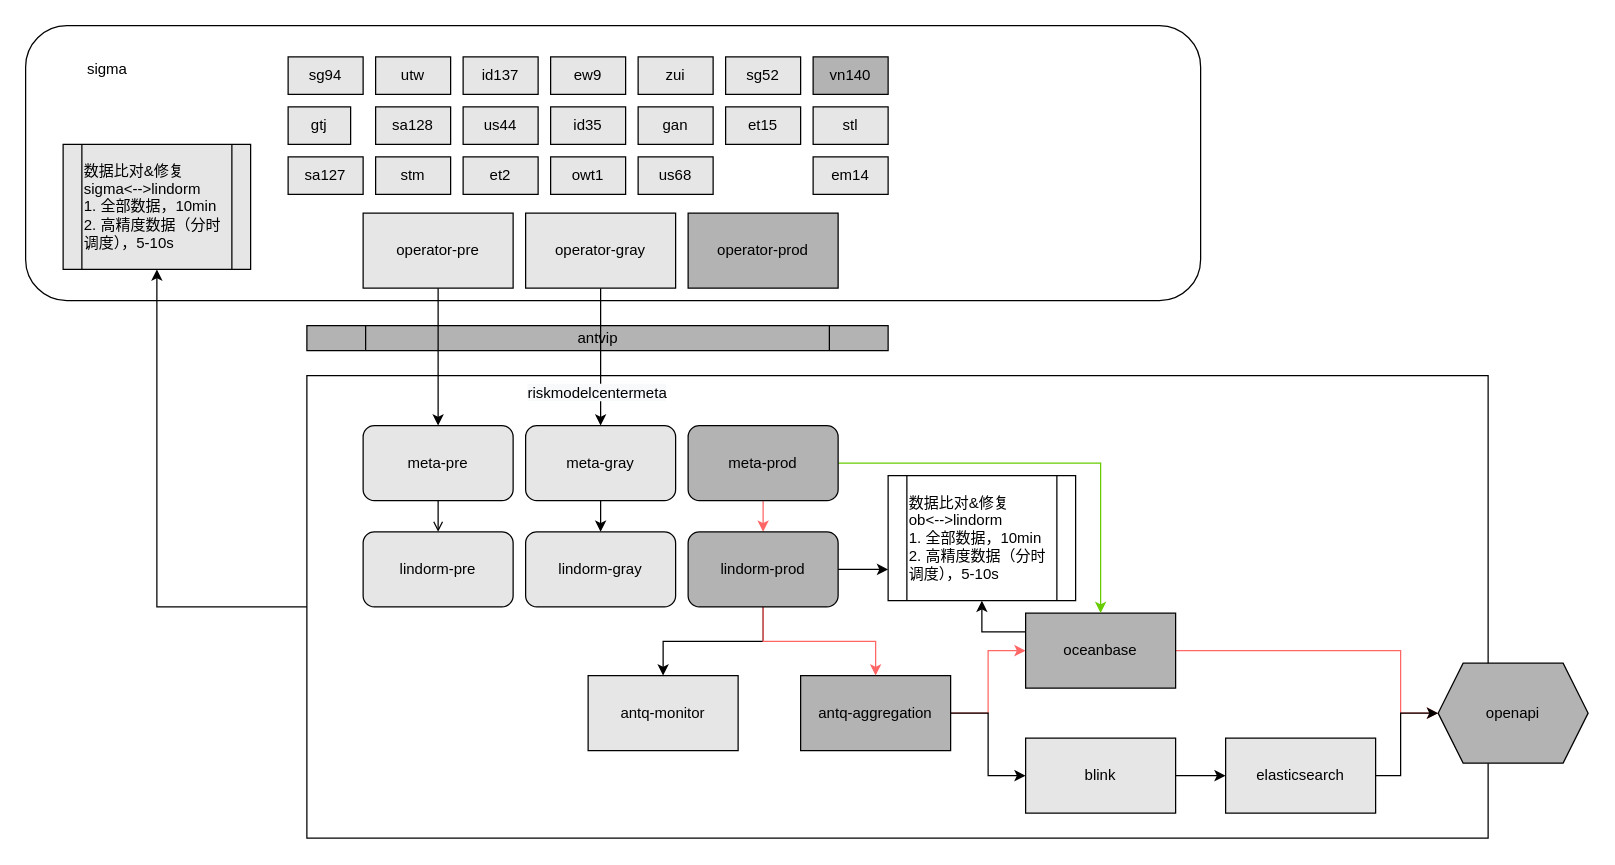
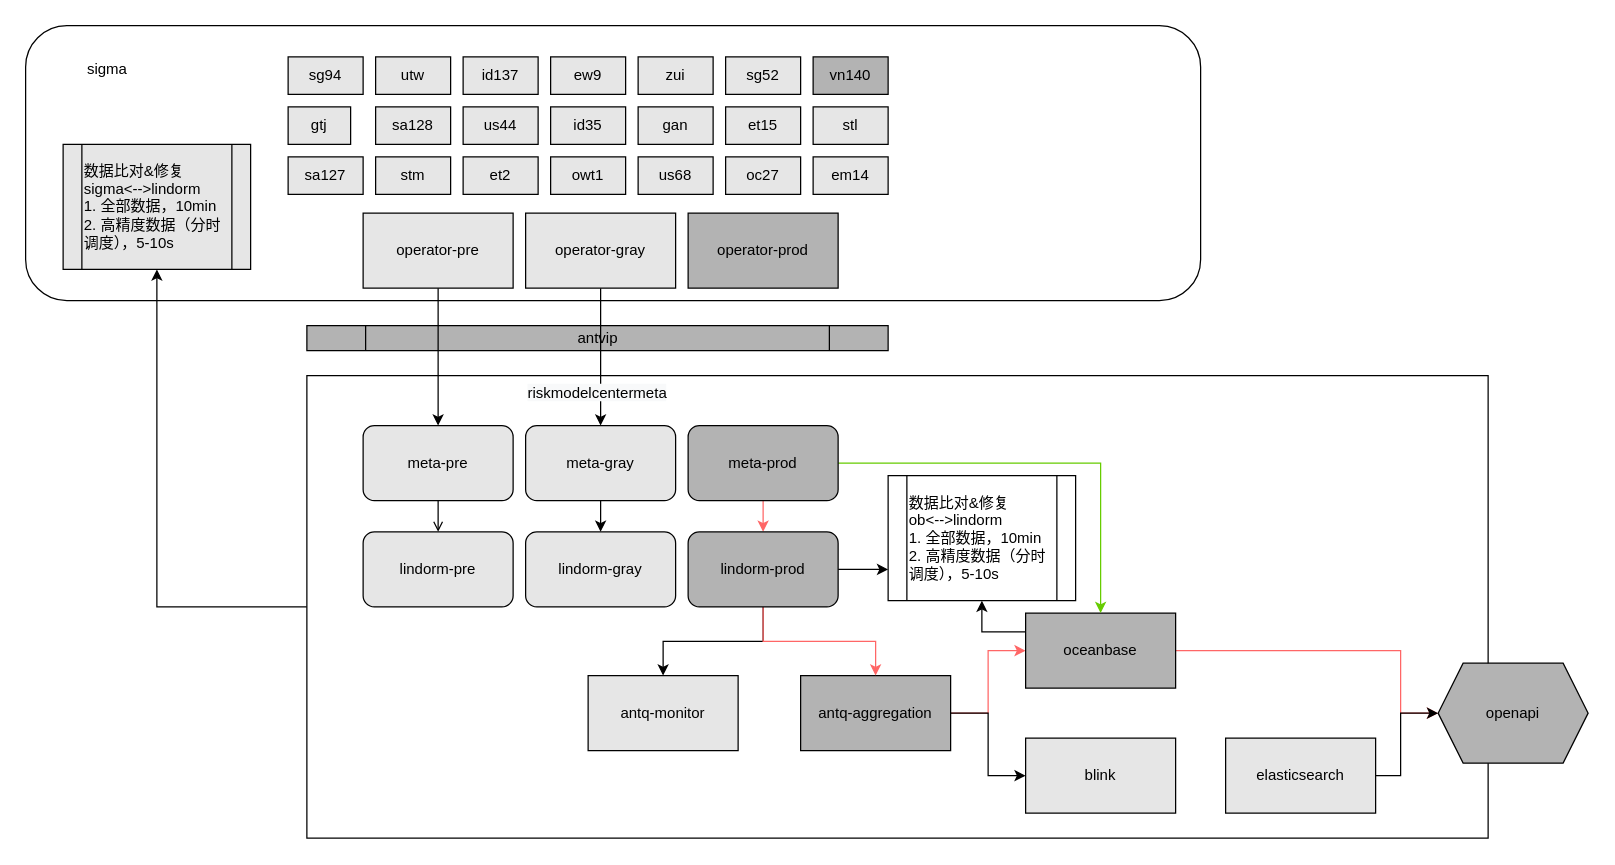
node "oc27": added
edge "blink" -> "elasticsearch": removed
